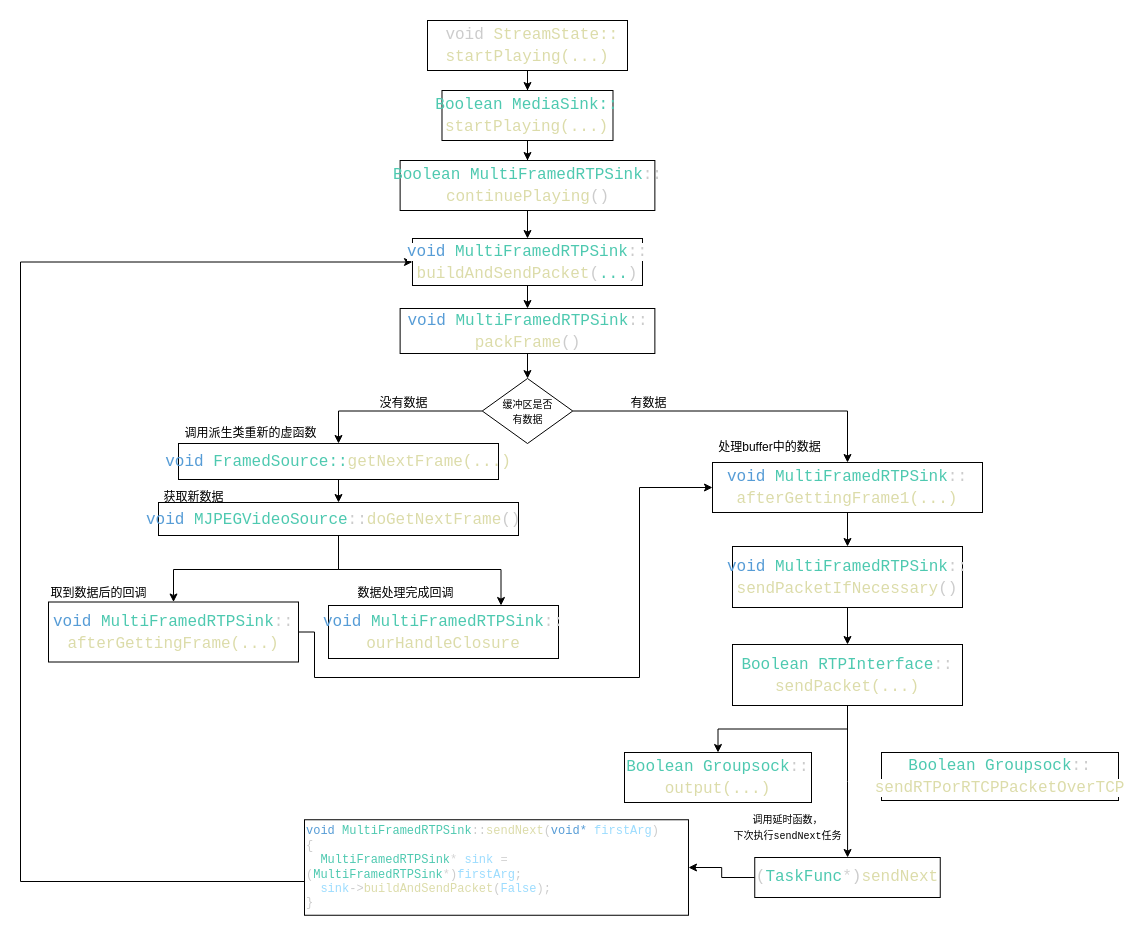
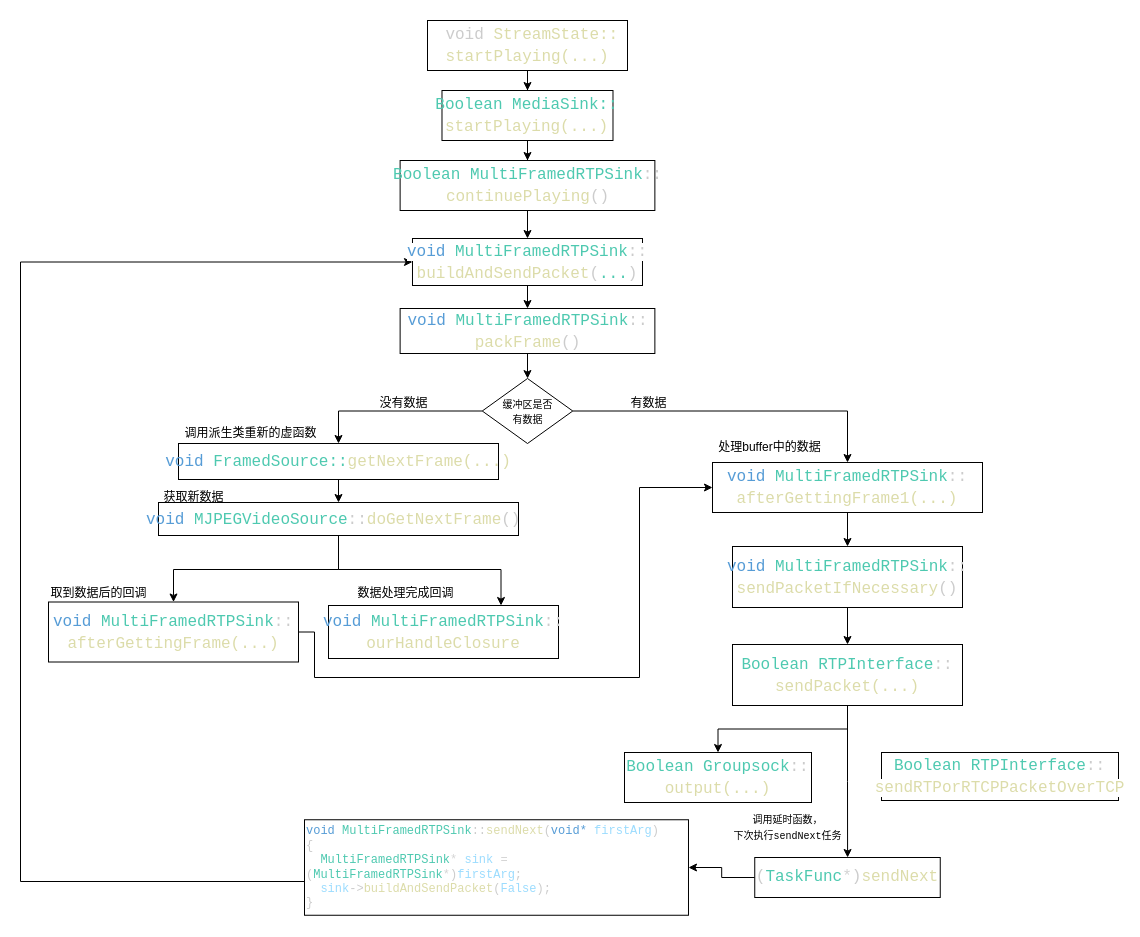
node "Boolean Groupsock:: sendRTPorRTCPPacketOverTCP": label "Boolean Groupsock:: sendRTPorRTCPPacketOverTCP" -> "Boolean RTPInterface:: sendRTPorRTCPPacketOverTCP"
